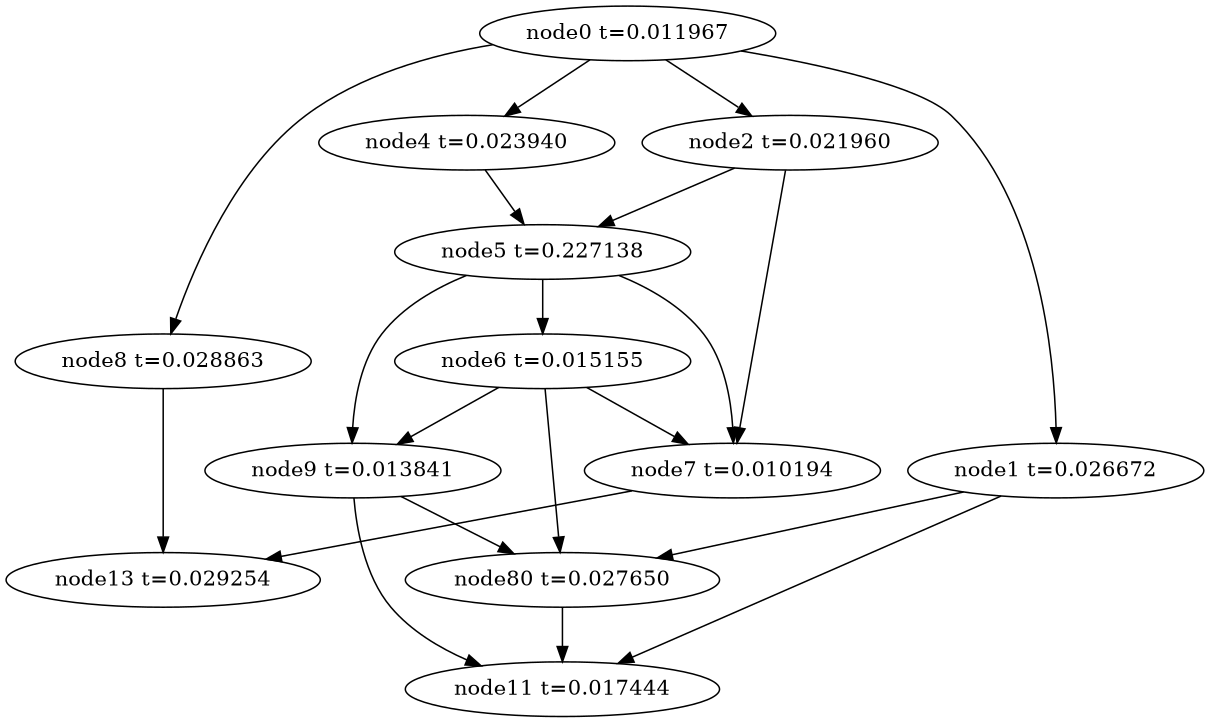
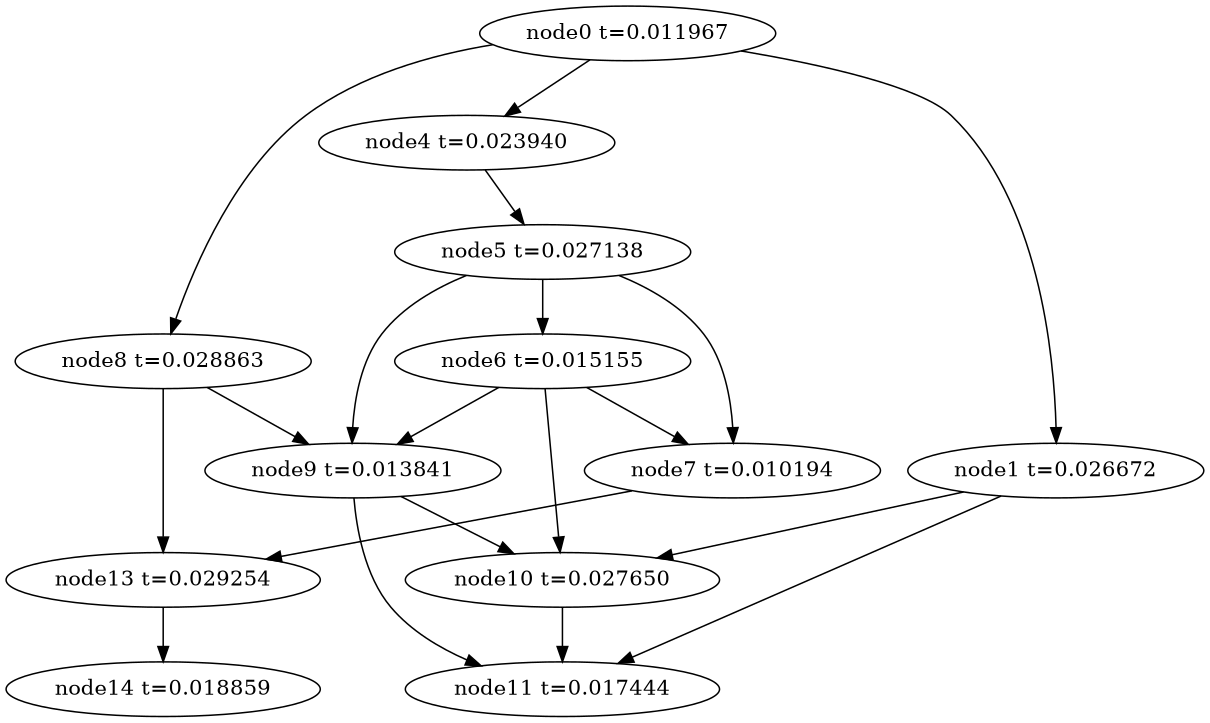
node "node2 t=0.021960": removed
node "node5 t=0.227138": label "node5 t=0.227138" -> "node5 t=0.027138"
edge "node8 t=0.028863" -> "node9 t=0.013841": added
node "node80 t=0.027650": label "node80 t=0.027650" -> "node10 t=0.027650"
node "node14 t=0.018859": added
